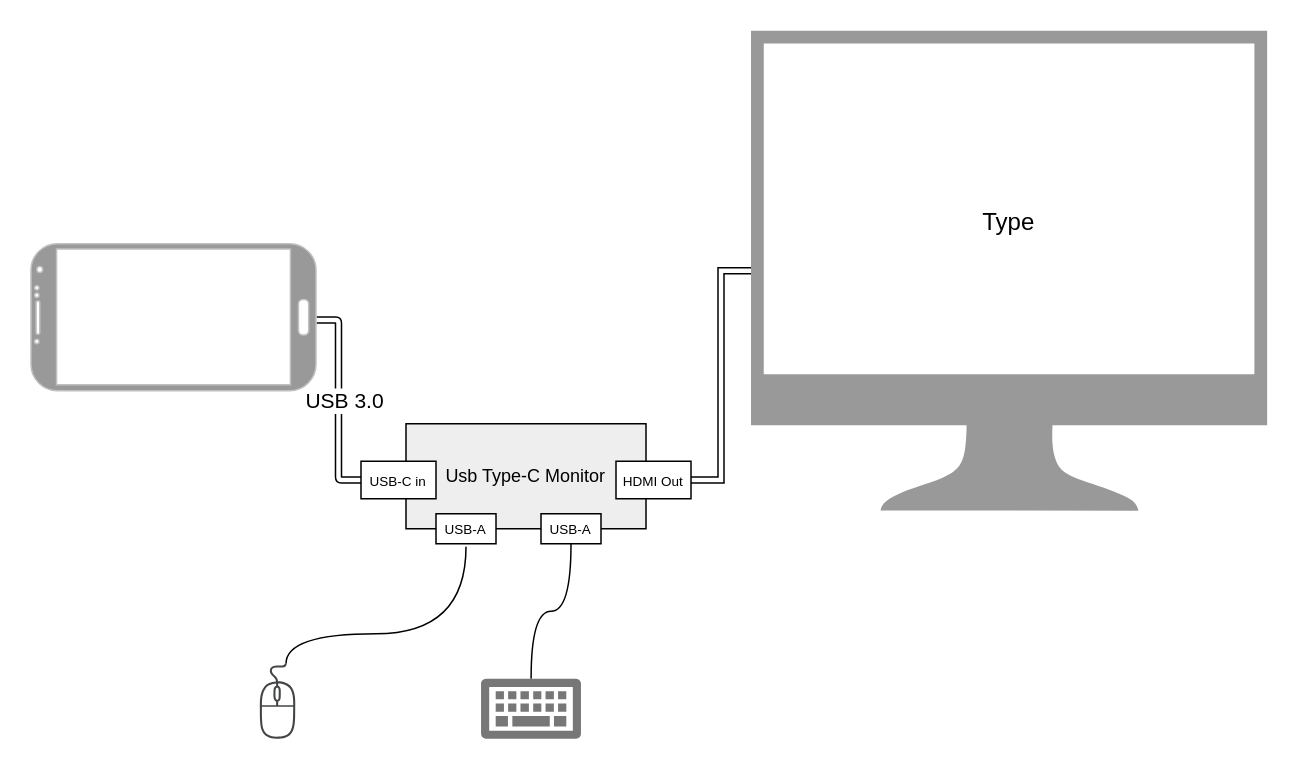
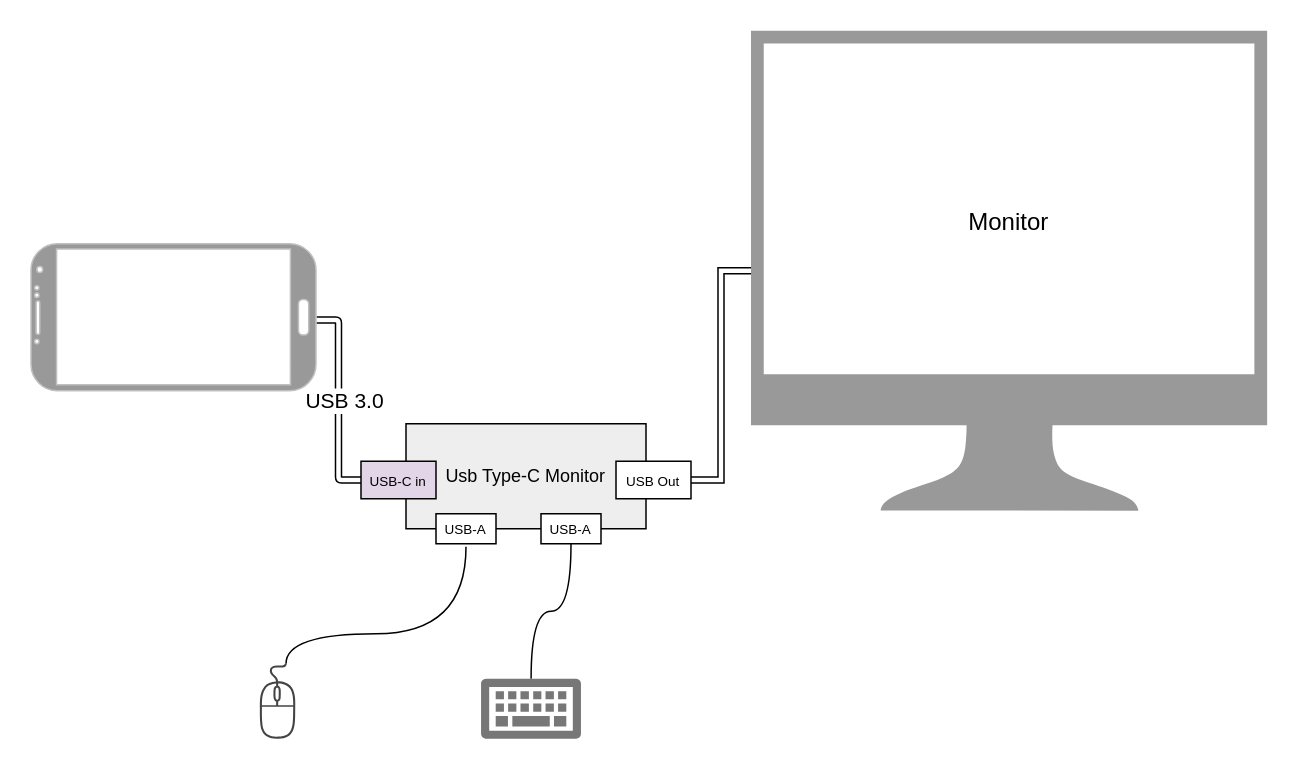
node "Type": label "Type" -> "Monitor"
node "USB-C in": fillcolor #ffffff -> #e1d5e7
node "HDMI Out": label "HDMI Out" -> "USB Out"
